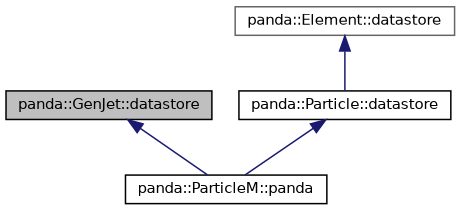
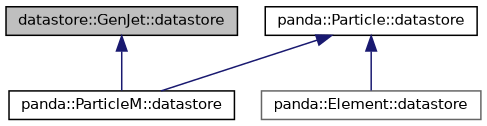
edge "panda::Particle::datastore" -> "panda::Element::datastore": reversed
node "panda::GenJet::datastore": label "panda::GenJet::datastore" -> "datastore::GenJet::datastore"
node "panda::ParticleM::panda": label "panda::ParticleM::panda" -> "panda::ParticleM::datastore"
